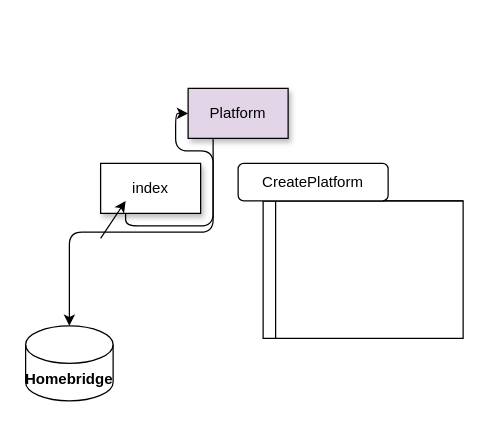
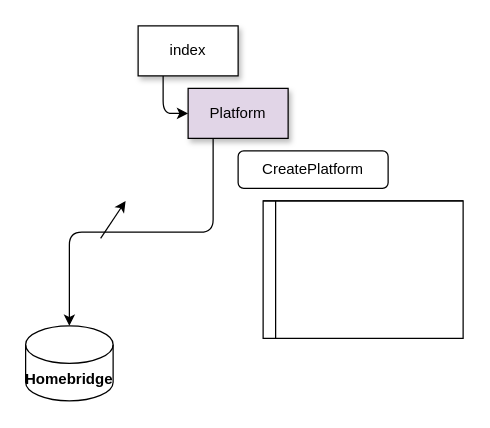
node "CreatePlatform": moved (313, 182) -> (313, 169)
node "index": moved (151, 188) -> (188, 51)
